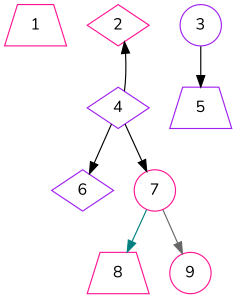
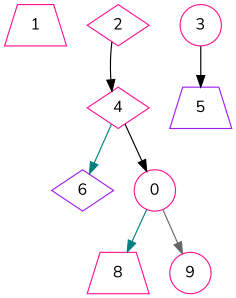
node "3": color purple -> deeppink
edge "4" -> "2": reversed
node "4": color purple -> deeppink
edge "4" -> "6": color black -> teal
node "7": label "7" -> "0"
